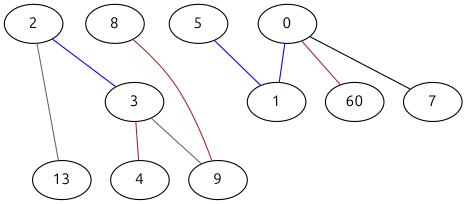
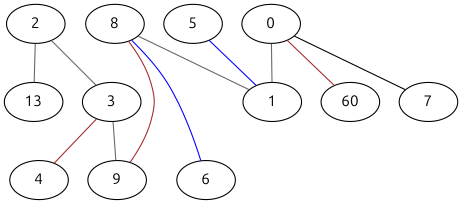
edge "2" -- "3": color blue -> gray40
edge "8" -- "1": added
edge "0" -- "1": color blue -> gray40
node "6": added
